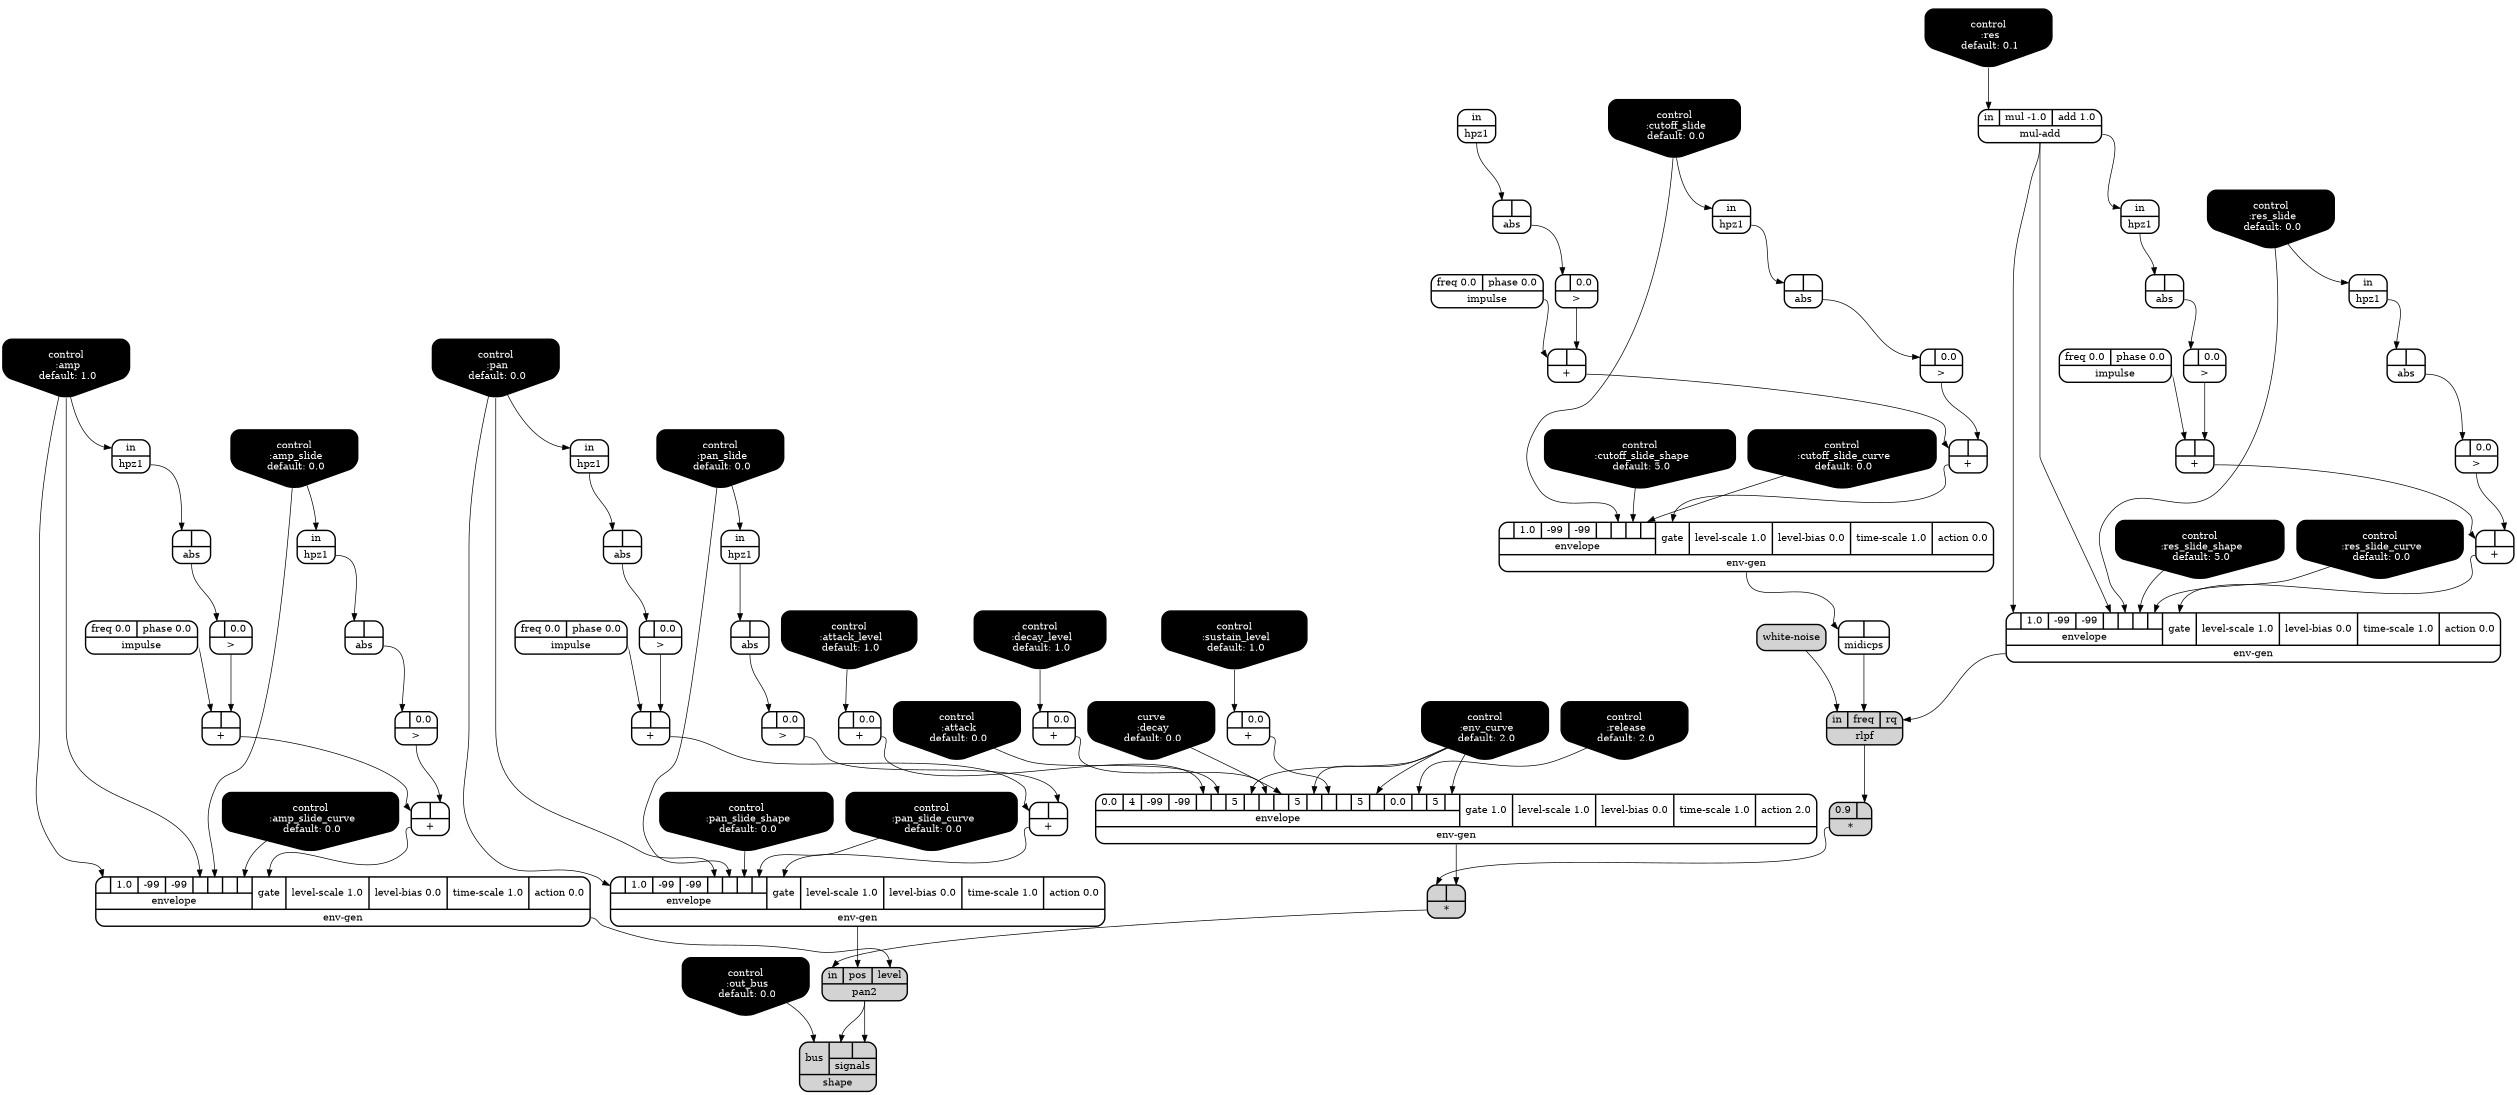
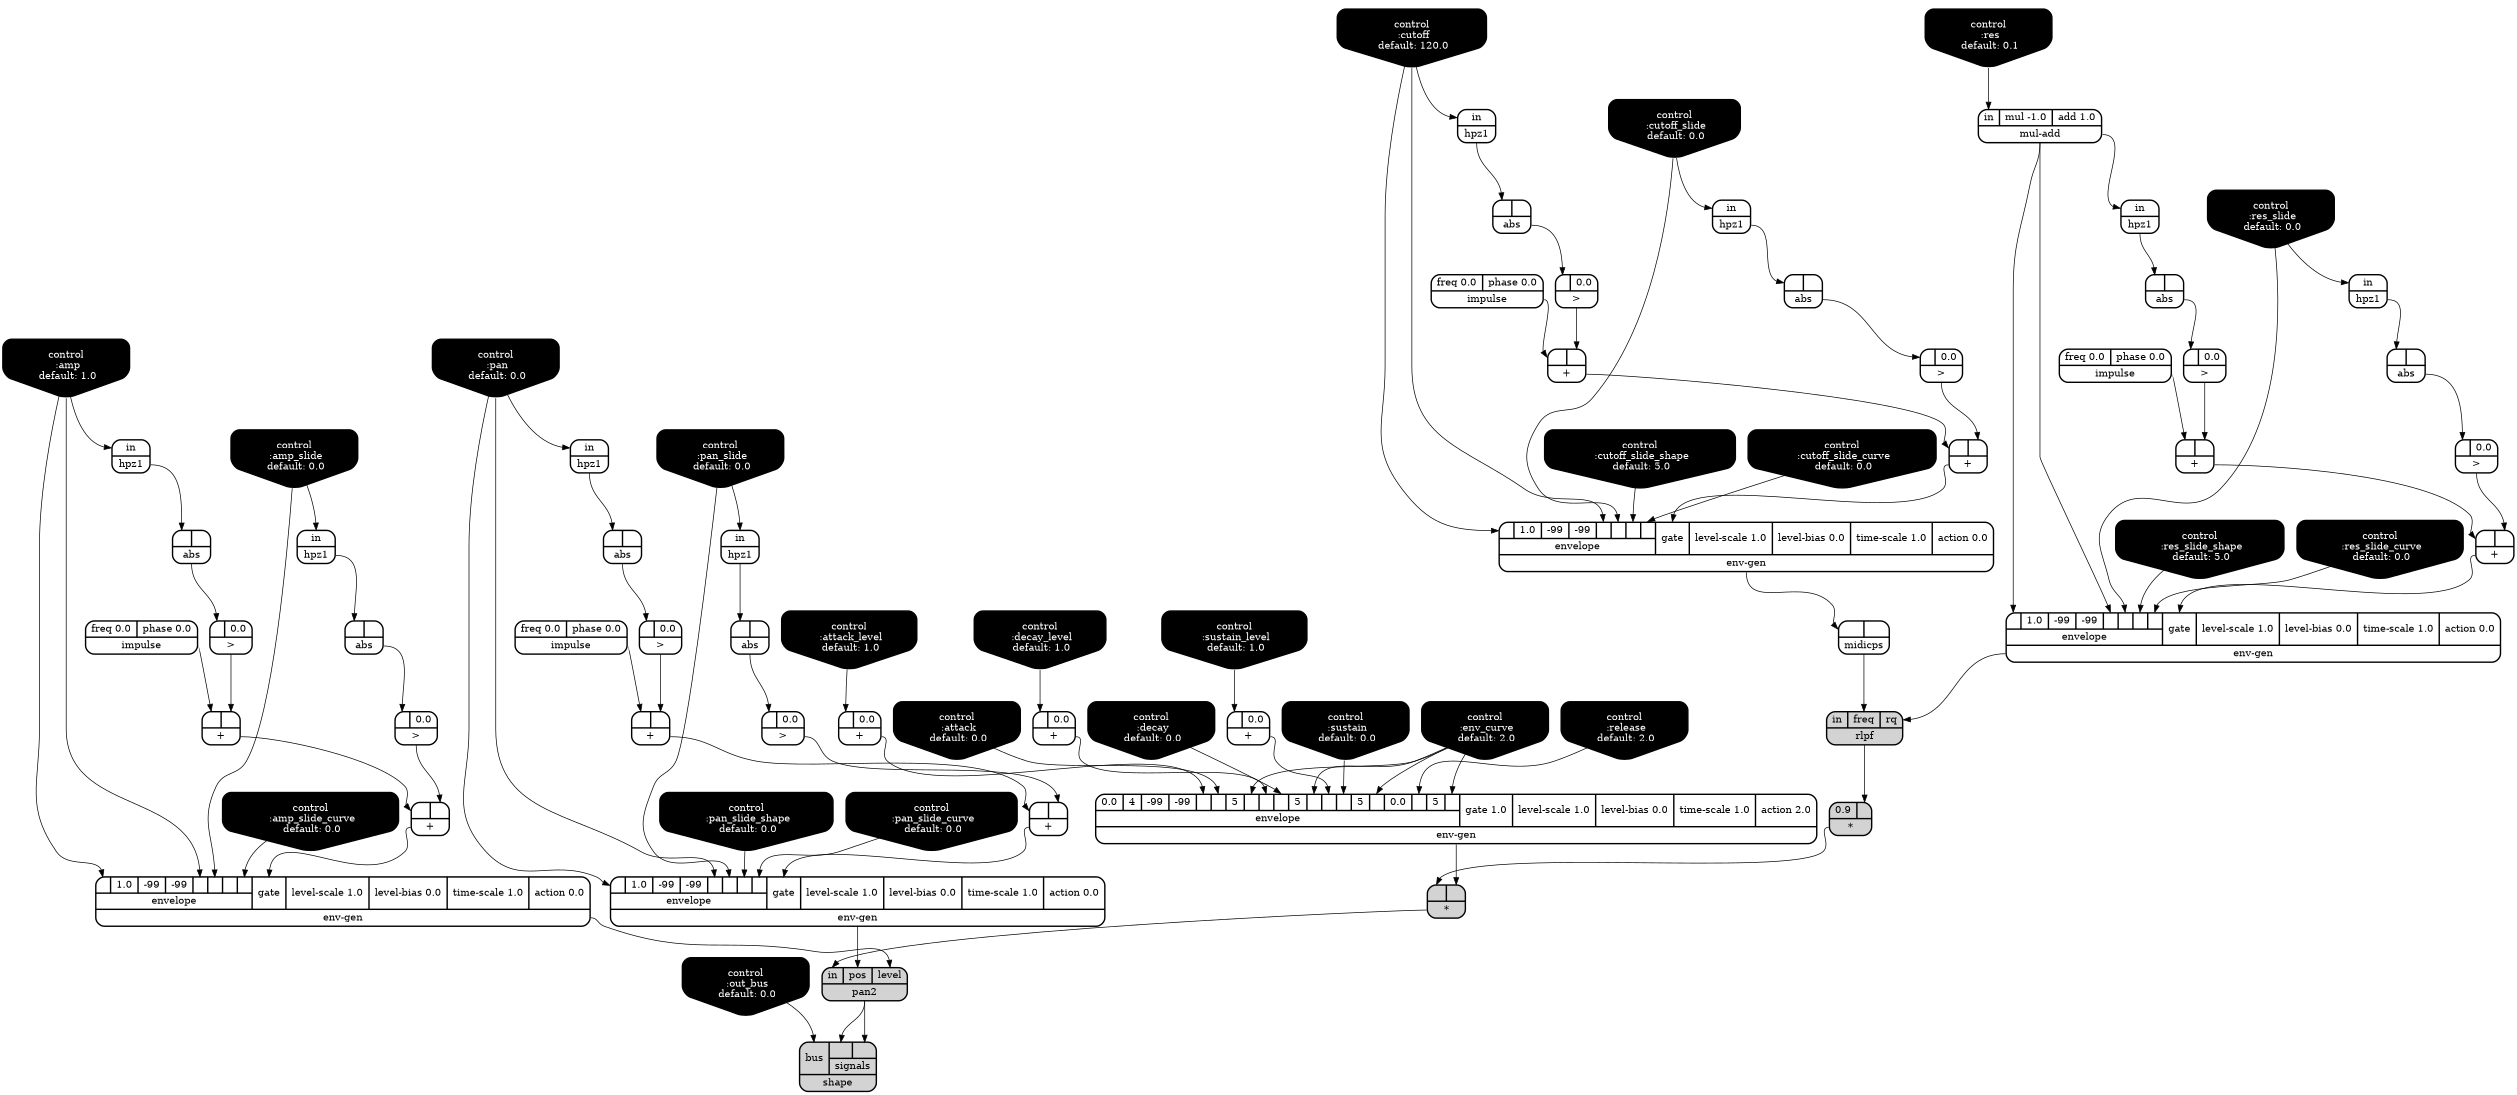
node "control :cutoff default: 120.0": added
node "white-noise": removed
node "curve :decay default: 0.0": label "curve :decay default: 0.0" -> "control :decay default: 0.0"
node "control :sustain default: 0.0": added
